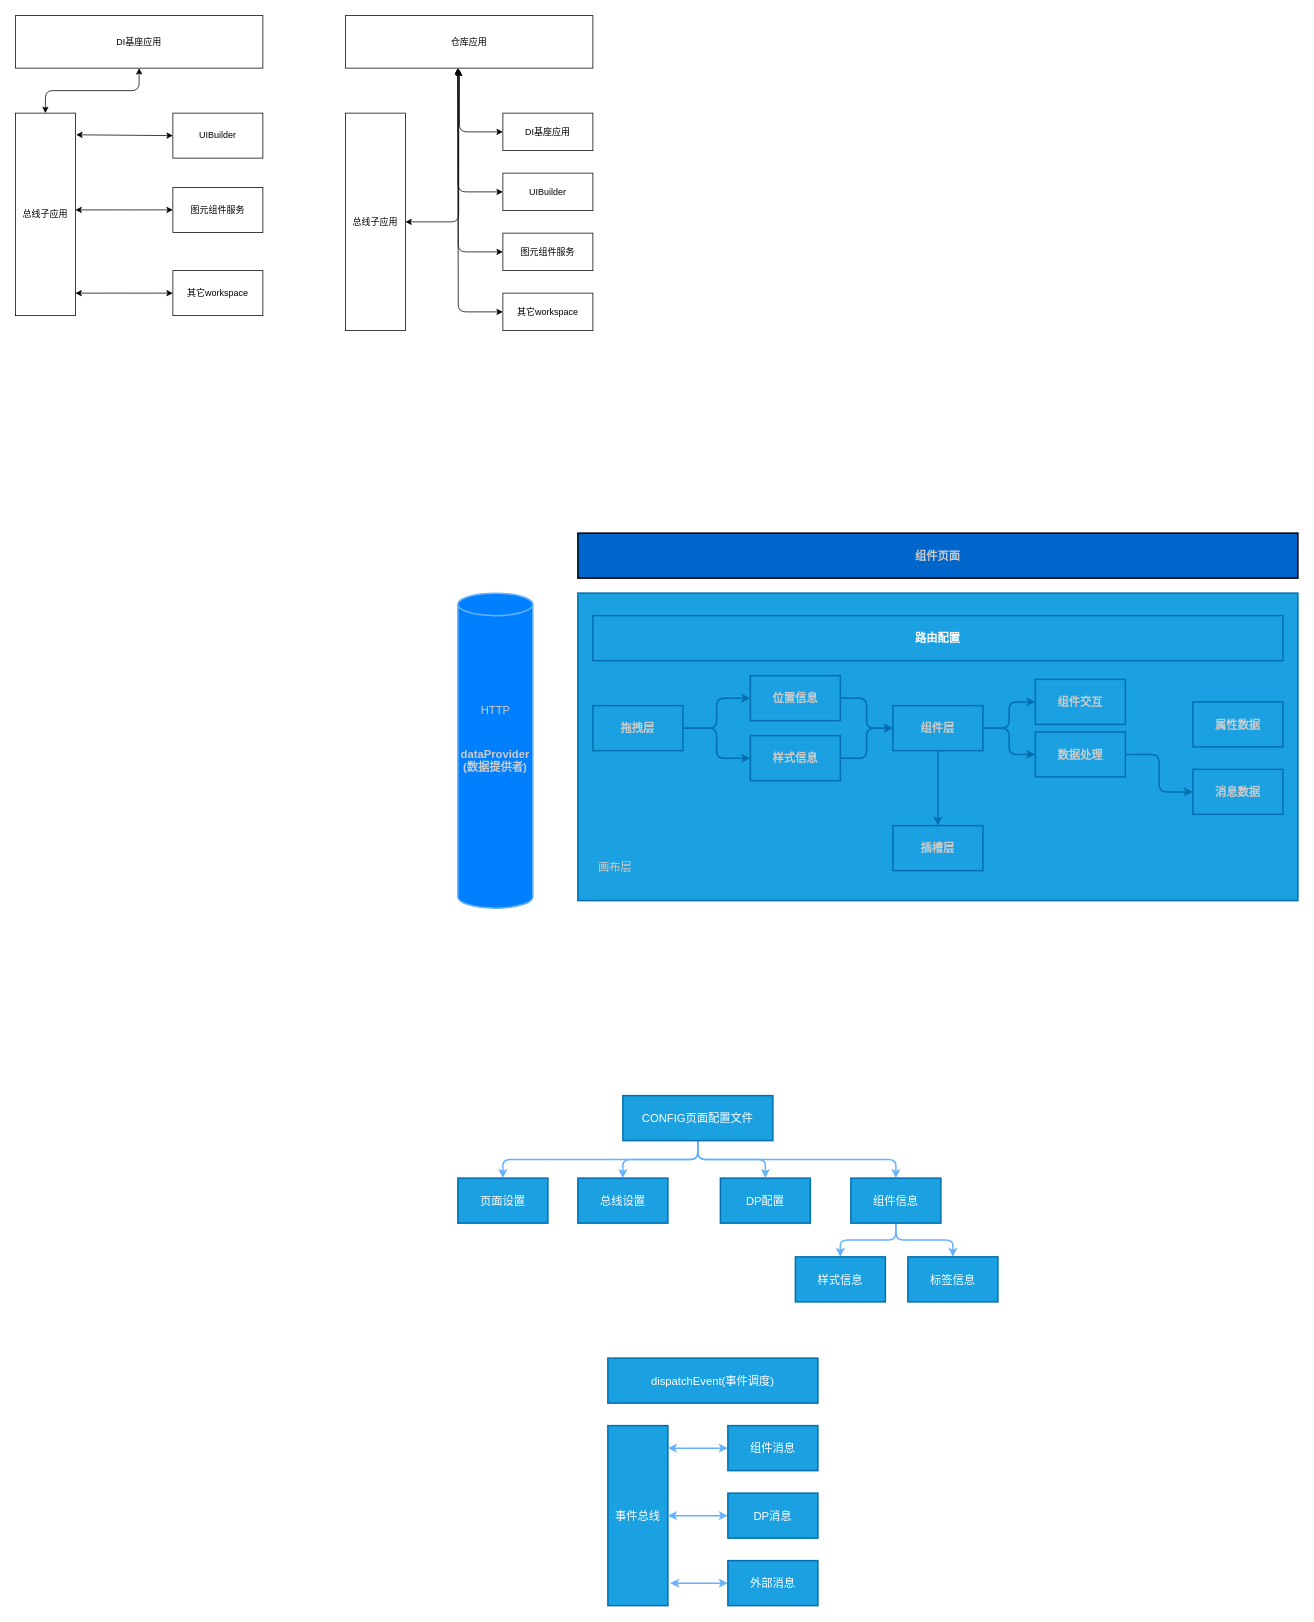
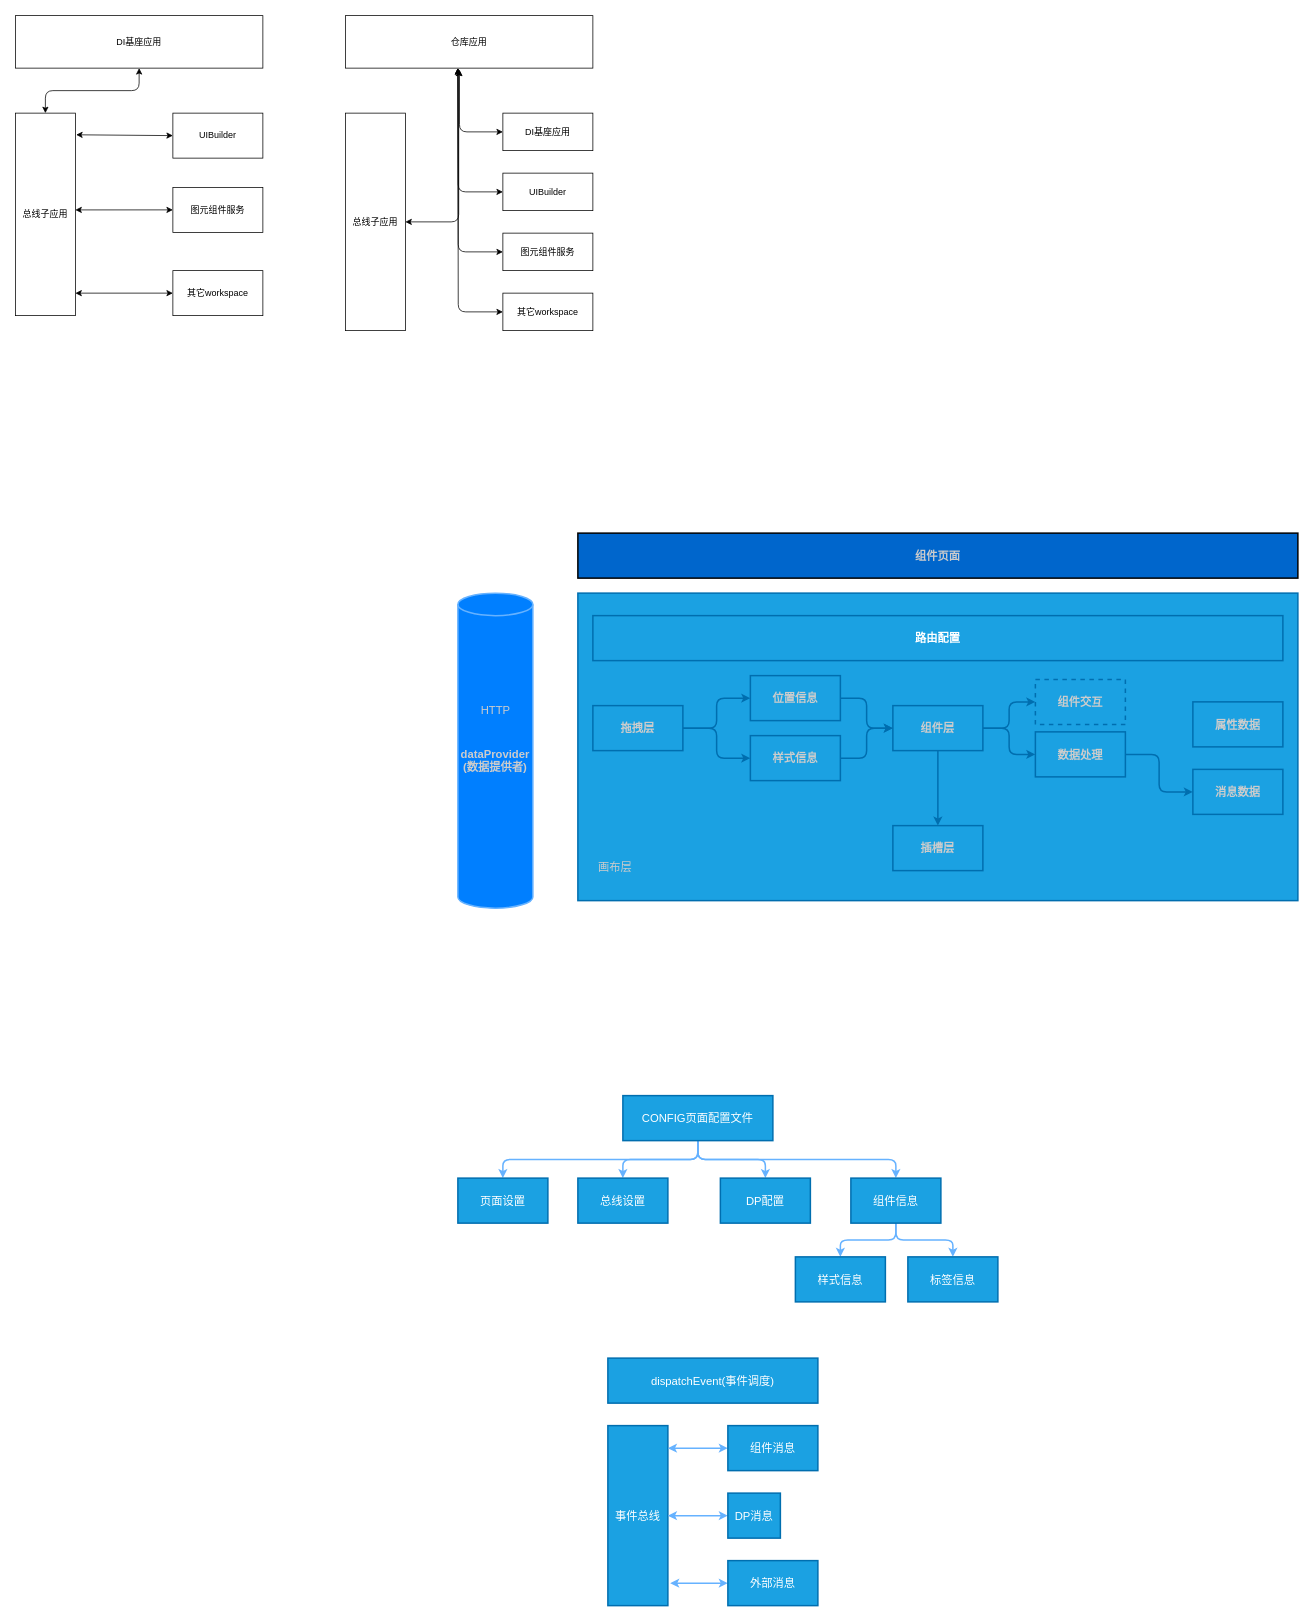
node "组件交互": style solid -> dashed
node "DP消息": size 90x45 -> 53x45
